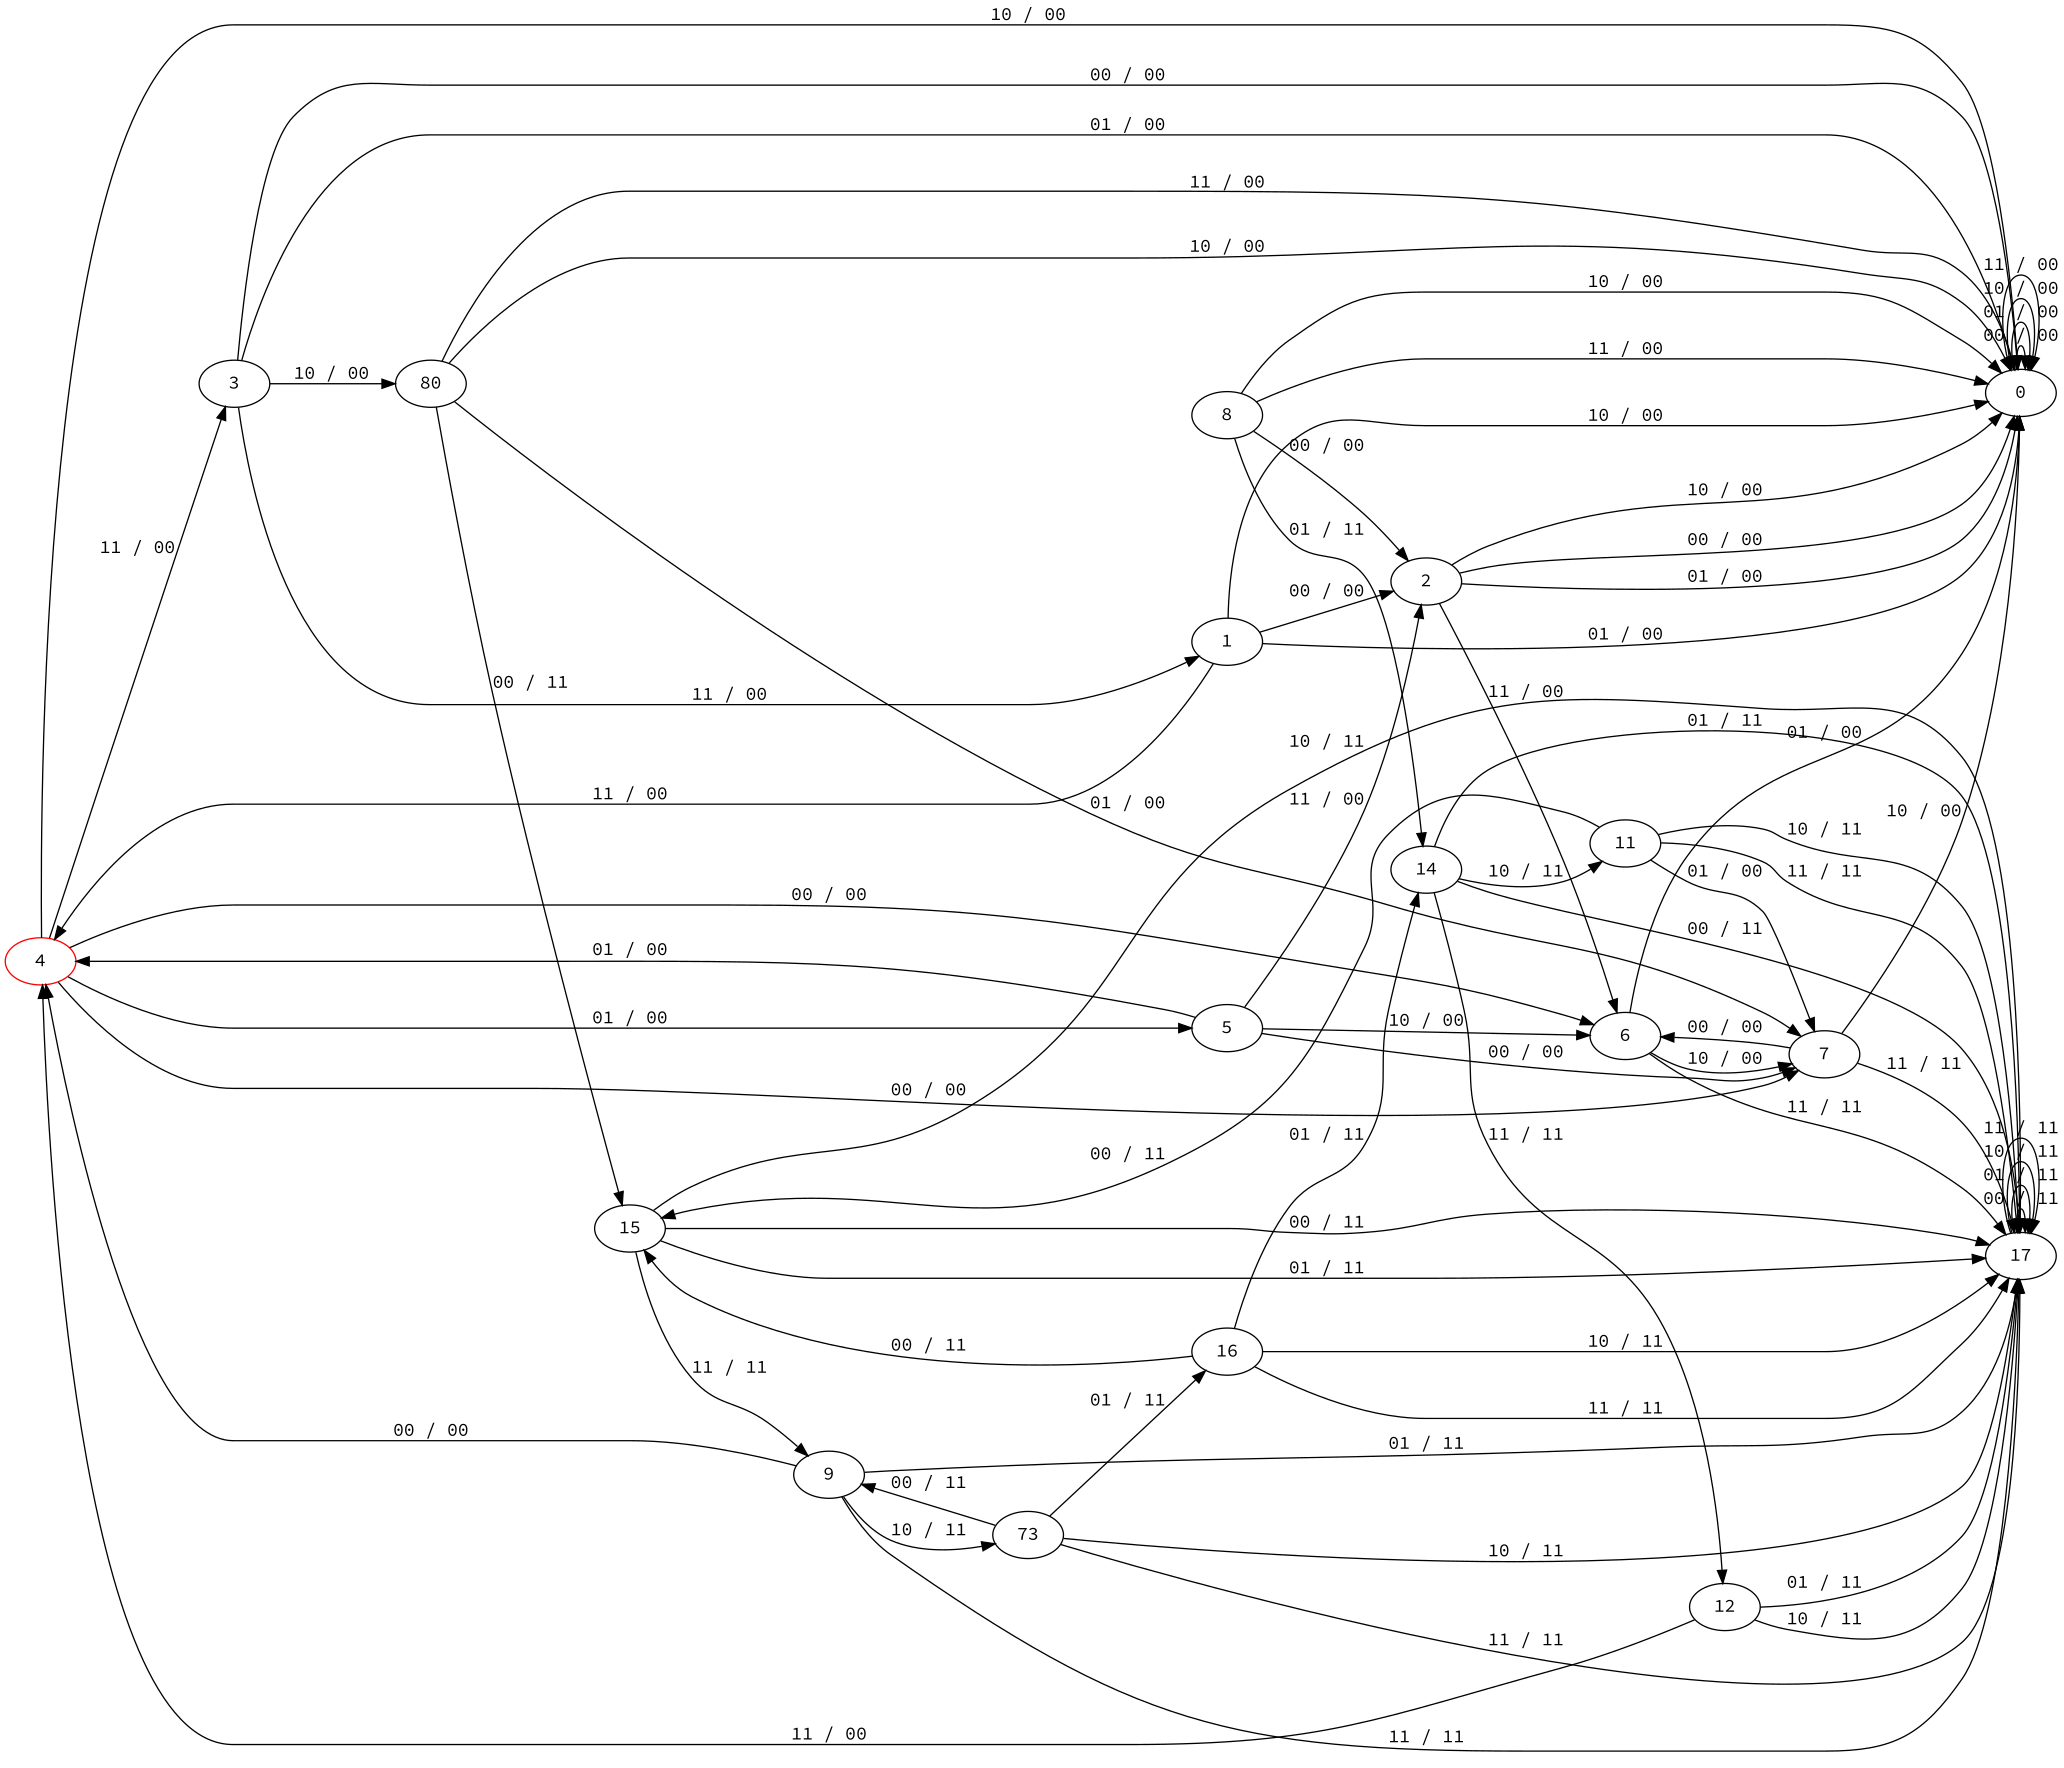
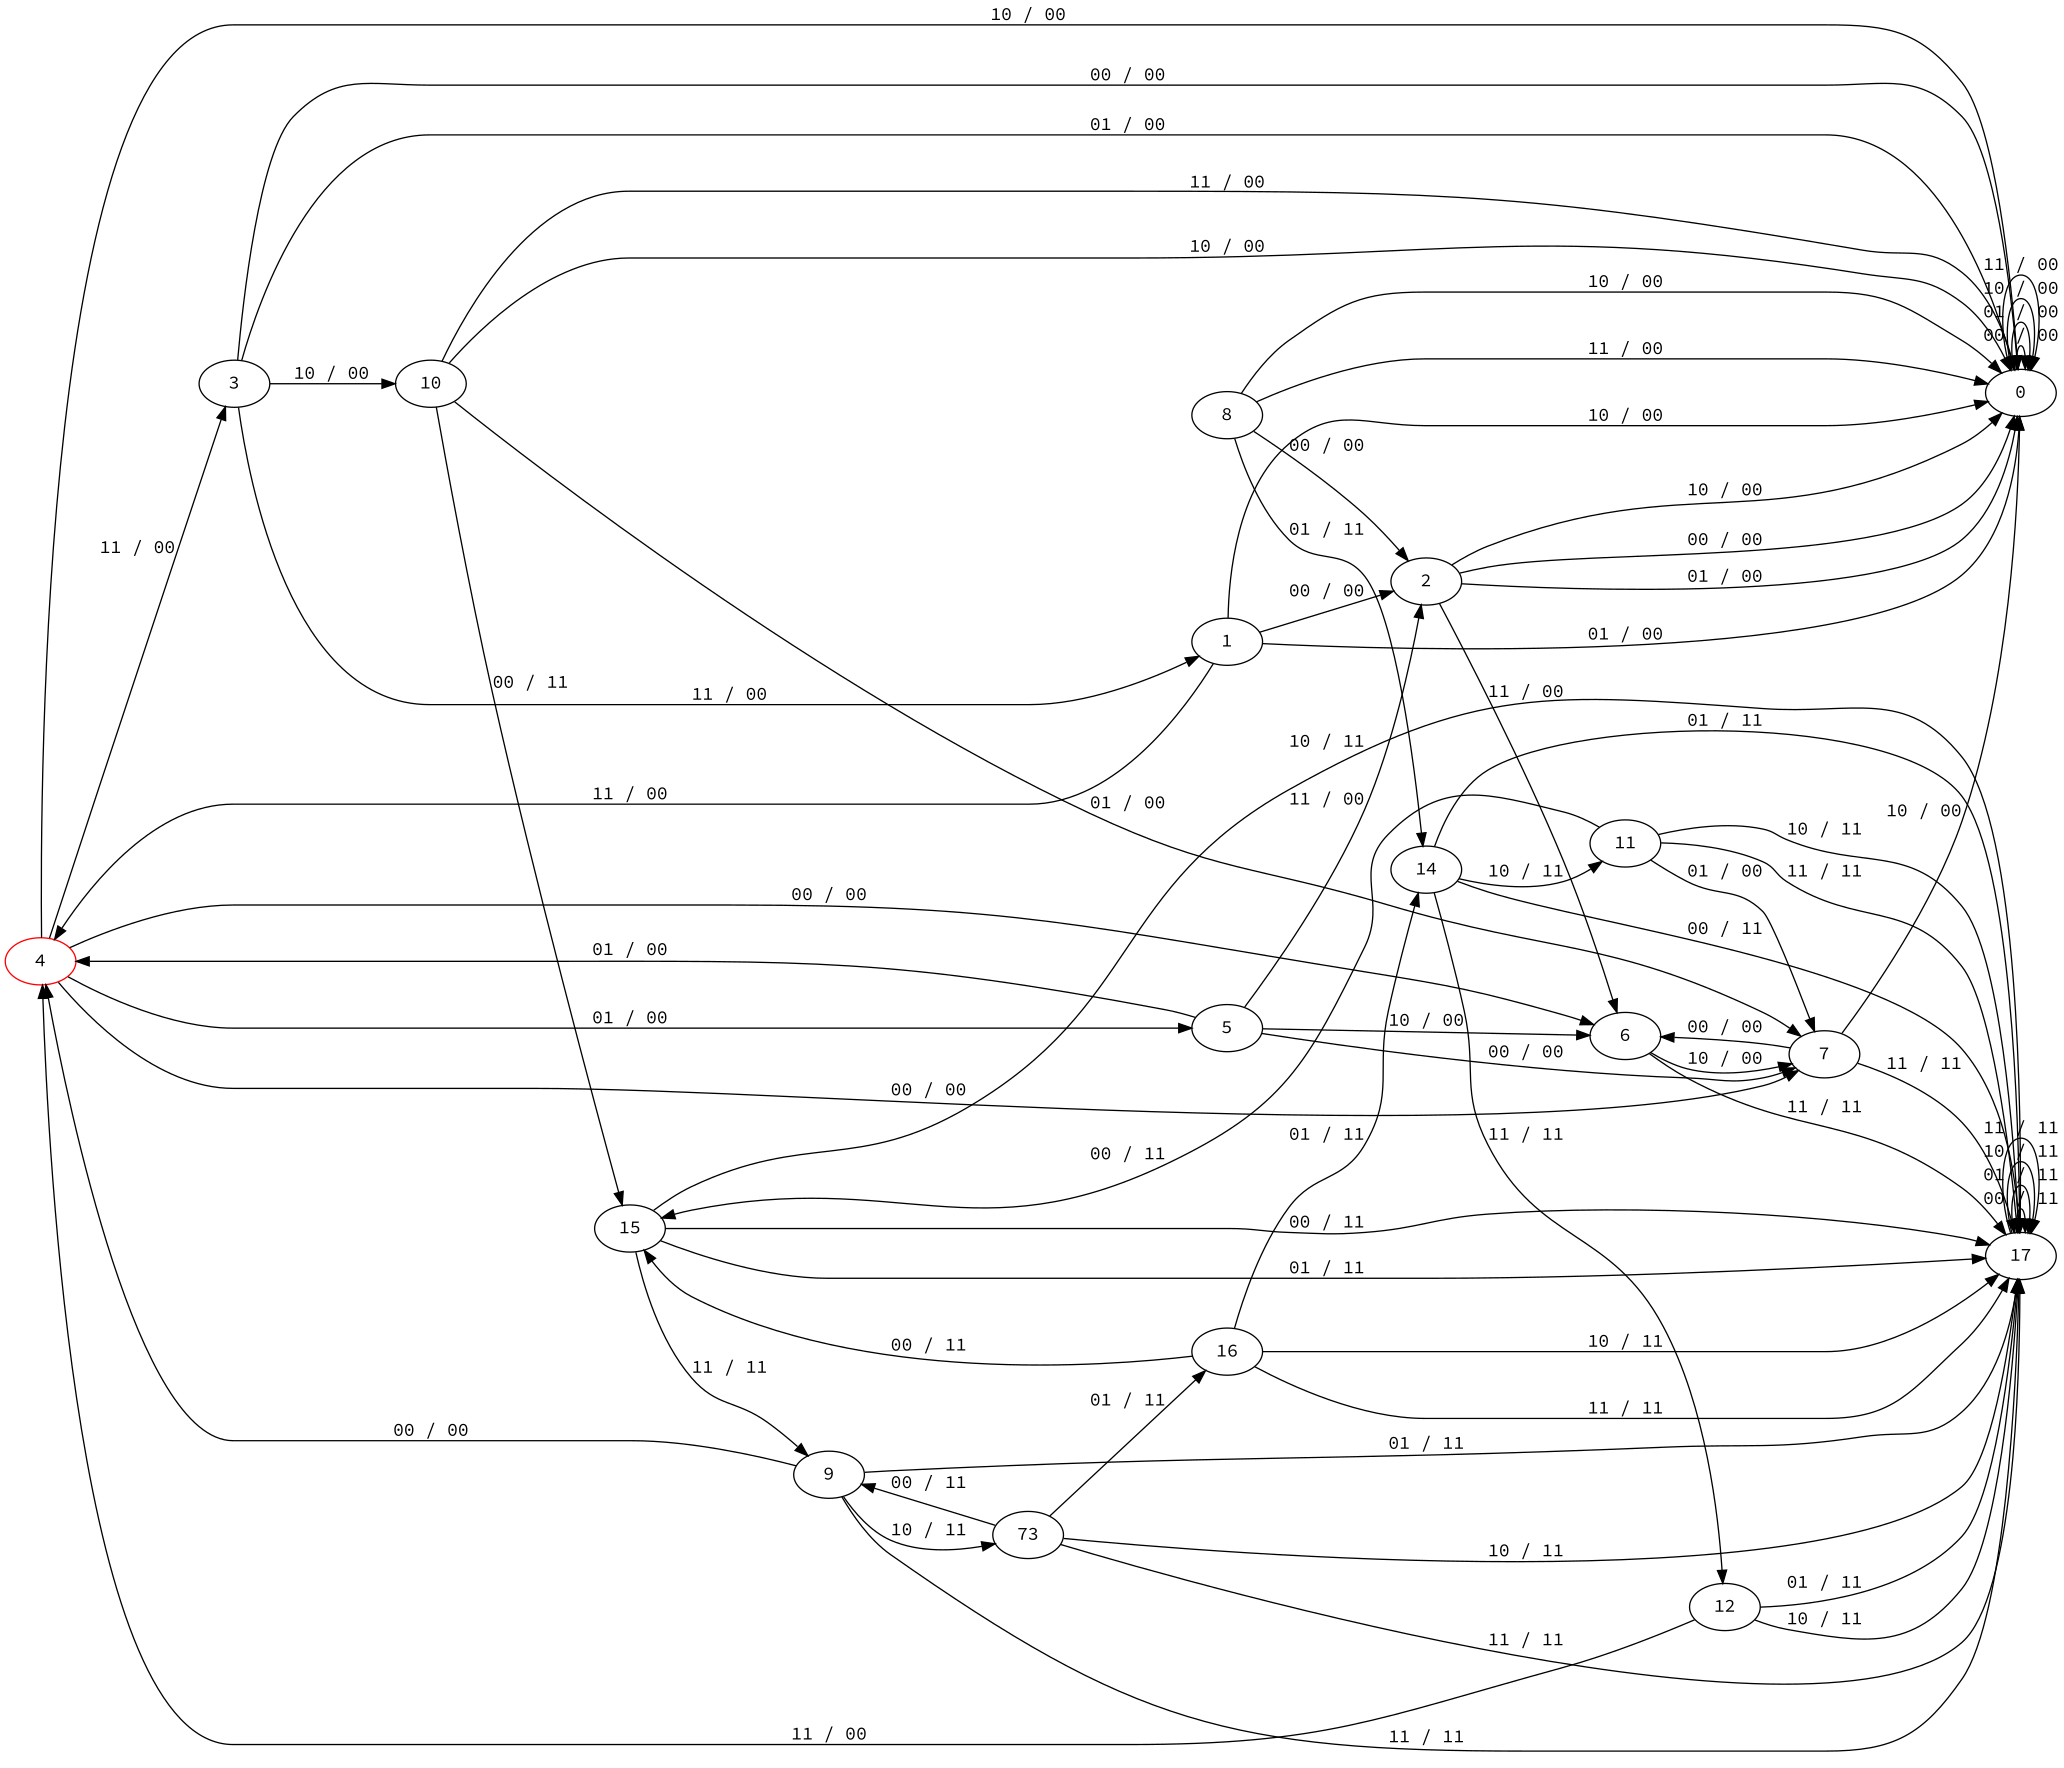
node "80": label "80" -> "10"
edge "6" -> "0": removed, label "01 / 00"
